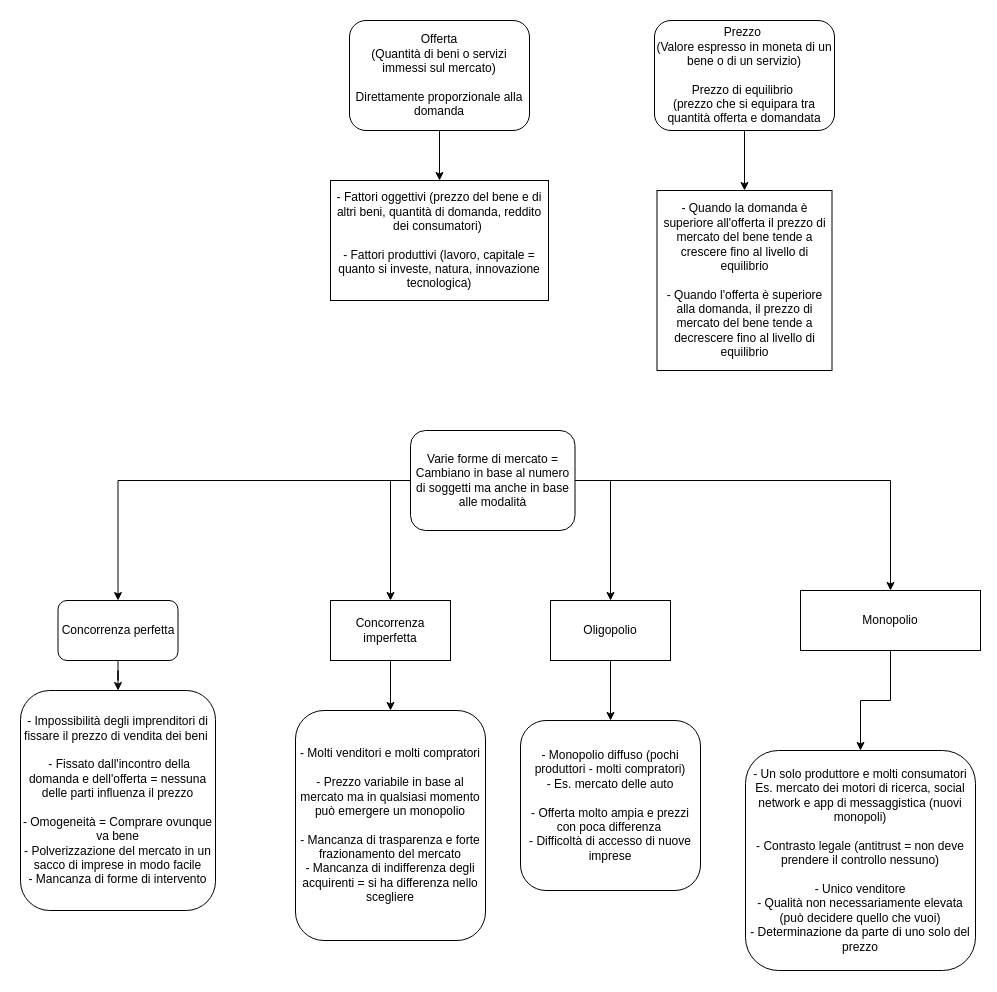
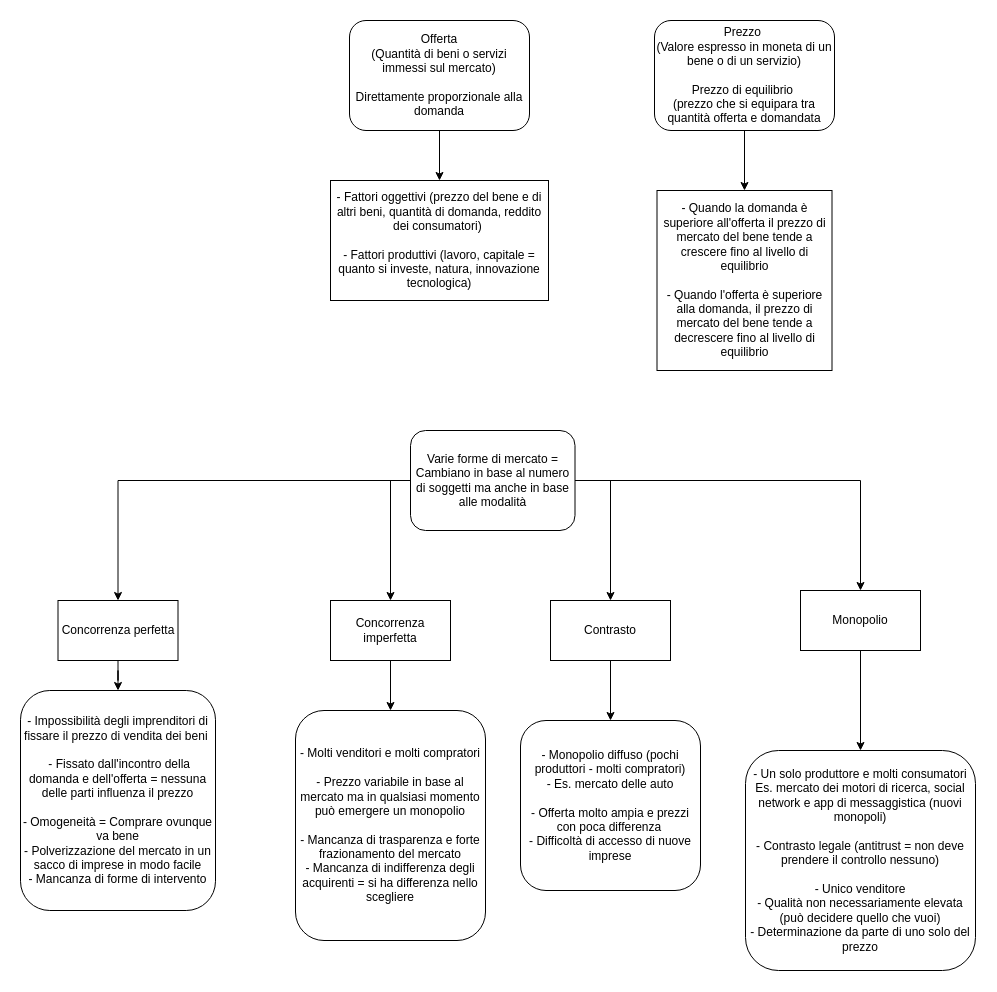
node "Monopolio": size 180x60 -> 120x60
node "Concorrenza perfetta": shape rounded rectangle -> rectangle
node "Oligopolio": label "Oligopolio" -> "Contrasto"
